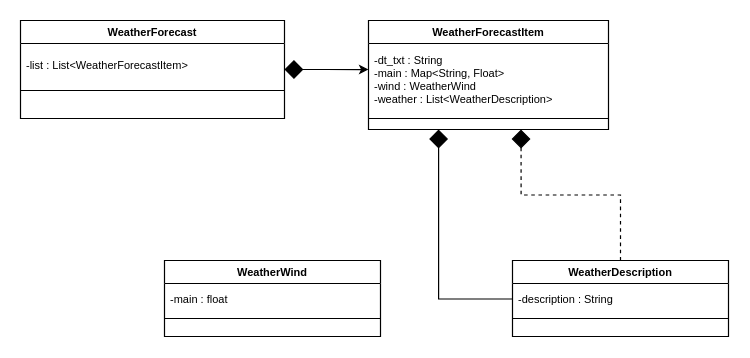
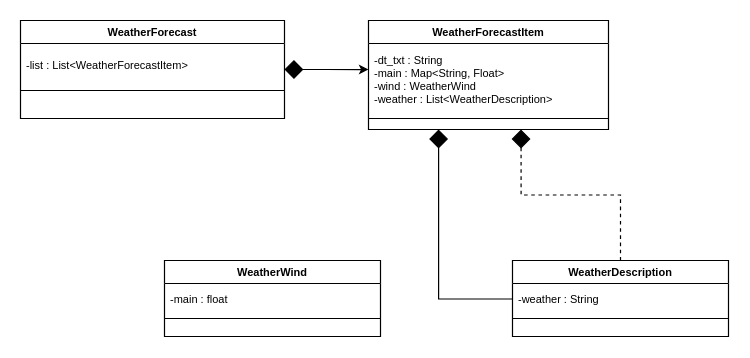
node "-description : String": label "-description : String" -> "-weather : String"
